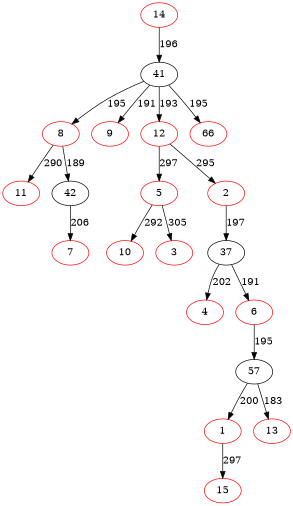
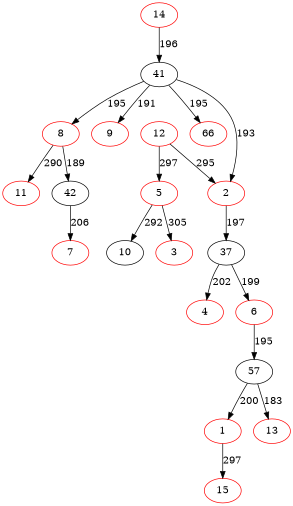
edge "41" -> "12": now "41" -> "2"
node "10": color red -> black
edge "37" -> "6": label "191" -> "199"
